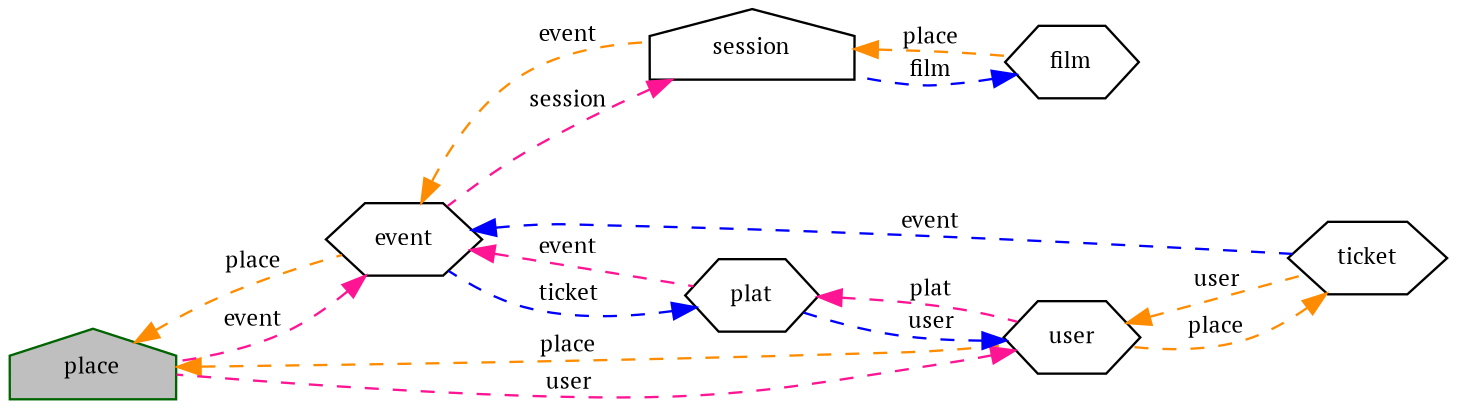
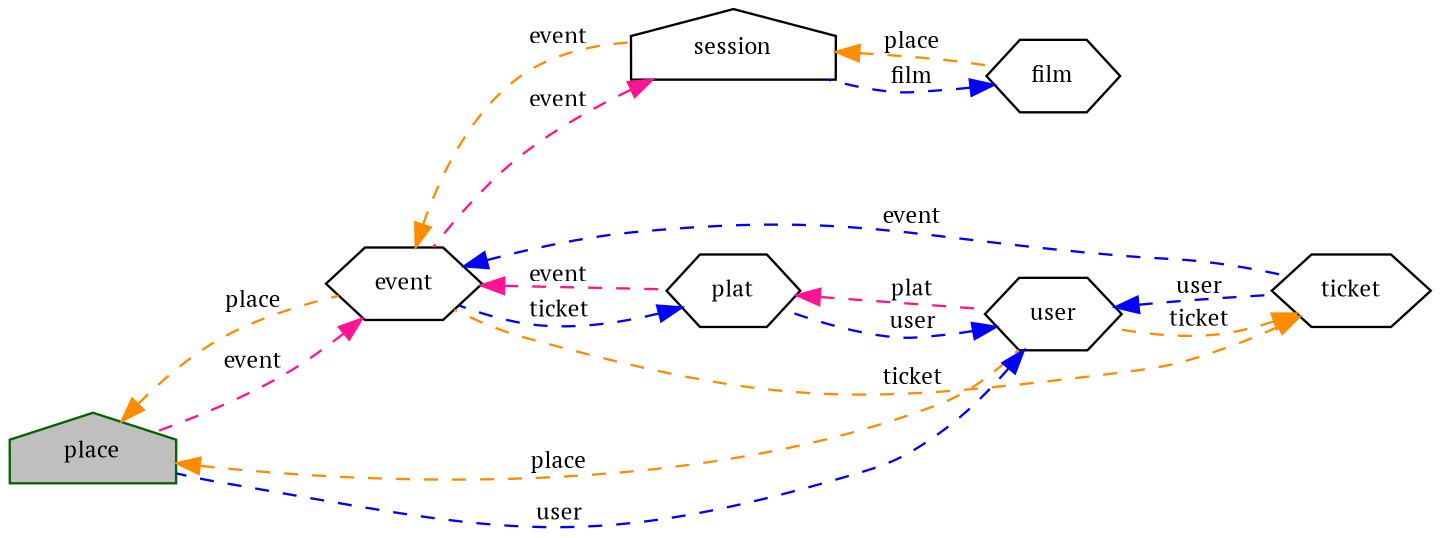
edge "event" -> "session": label " session" -> " event"
edge "ticket" -> "user": color darkorange -> blue
edge "user" -> "ticket": label " place" -> " ticket"
edge "event" -> "ticket": added, label "ticket"
edge "place" -> "user": color deeppink -> blue
